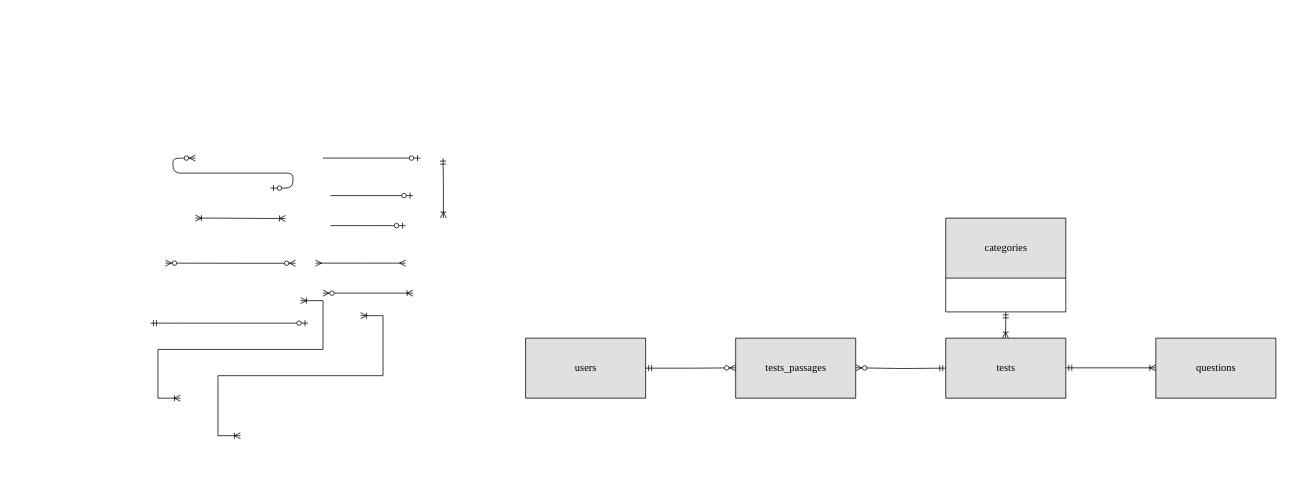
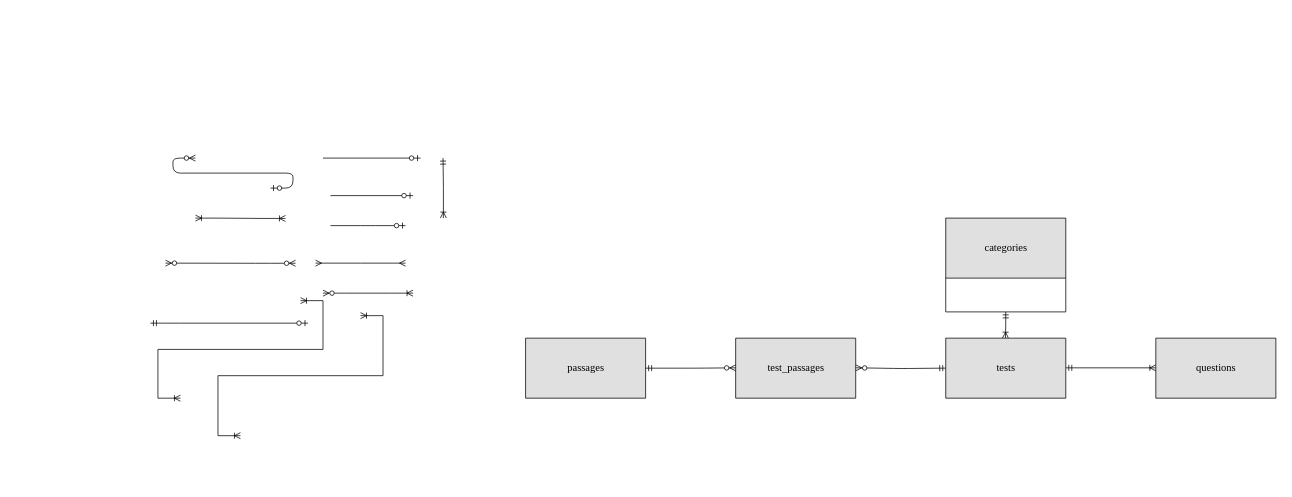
node "users": label "users" -> "passages"
node "tests_passages": label "tests_passages" -> "test_passages"
